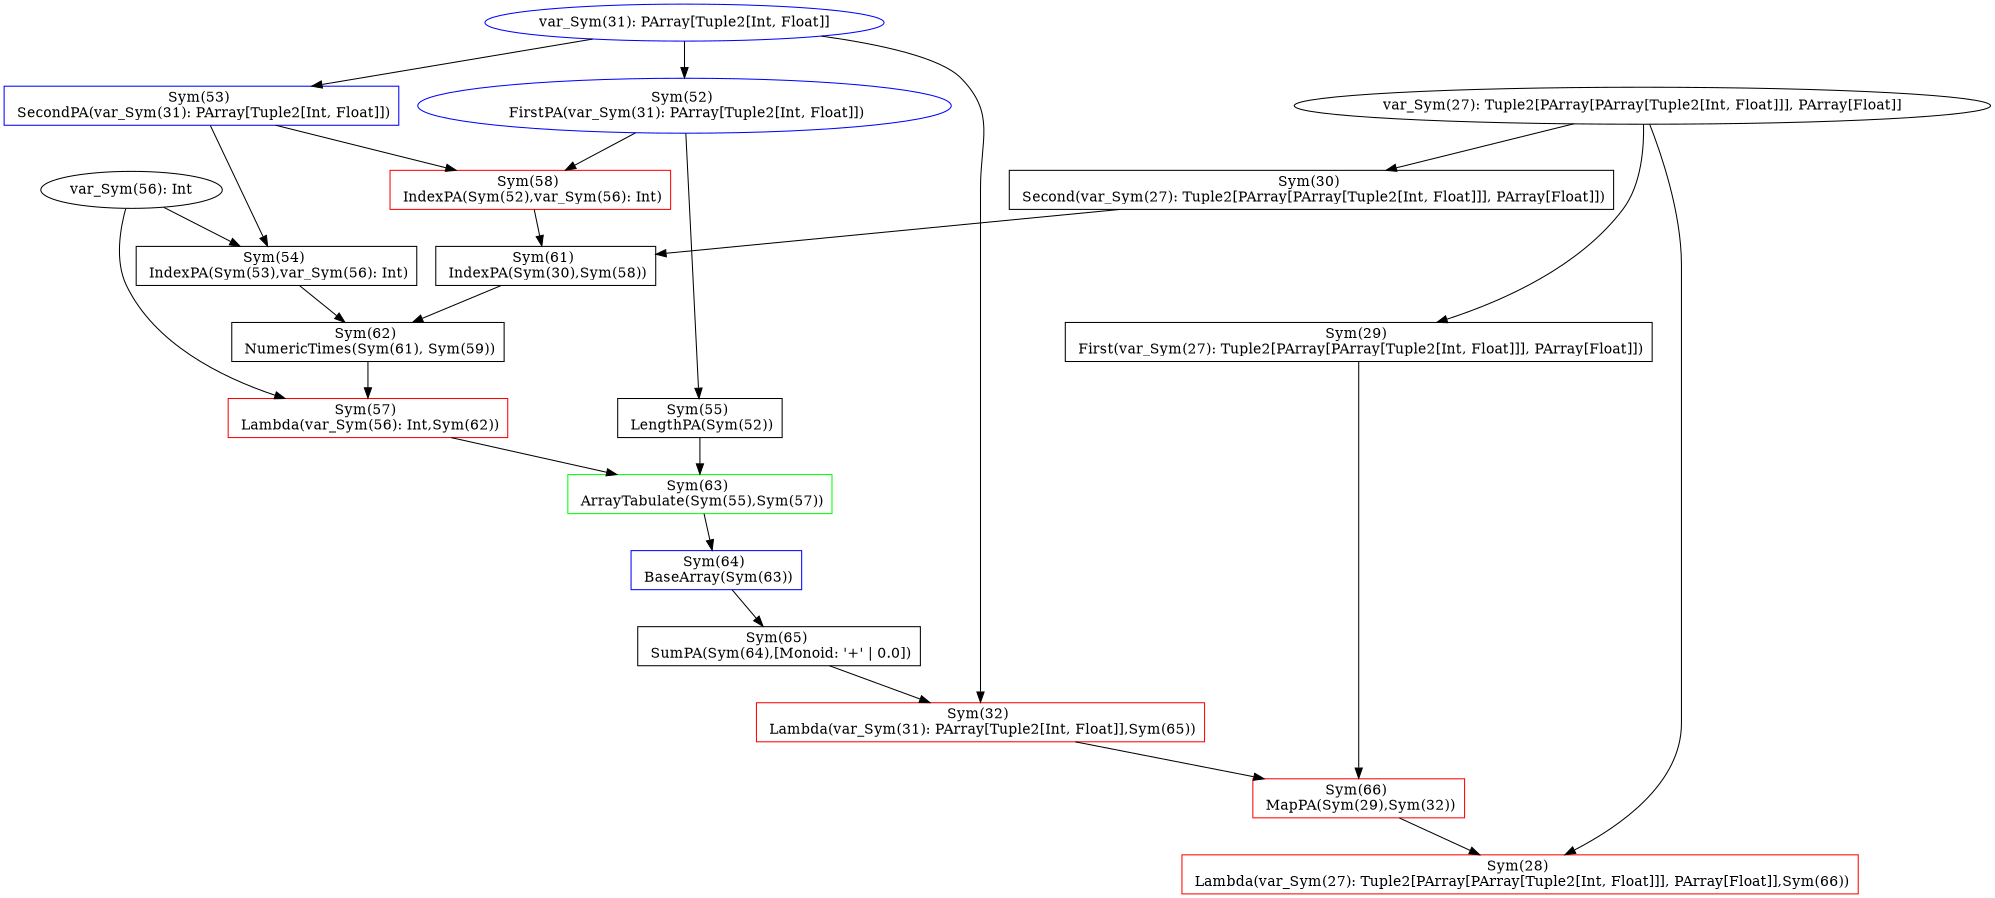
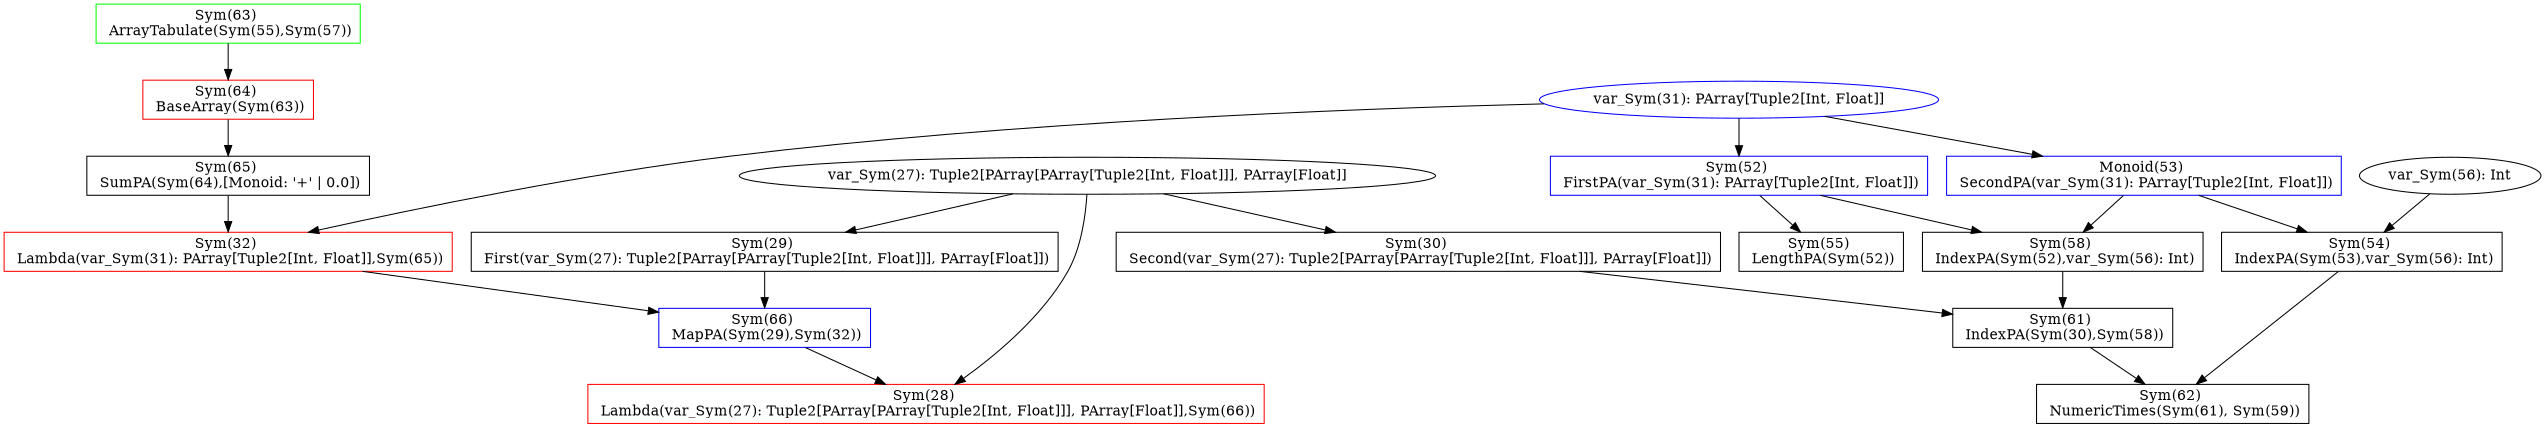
node "Sym(53) SecondPA(var_Sym(31): PArray[Tuple2[Int, Float]])": label "Sym(53) SecondPA(var_Sym(31): PArray[Tuple2[Int, Float]])" -> "Monoid(53) SecondPA(var_Sym(31): PArray[Tuple2[Int, Float]])"
node "Sym(52) FirstPA(var_Sym(31): PArray[Tuple2[Int, Float]])": shape ellipse -> box
node "Sym(58) IndexPA(Sym(52),var_Sym(56): Int)": color red -> black
node "Sym(57) Lambda(var_Sym(56): Int,Sym(62))": removed
edge "Sym(55) LengthPA(Sym(52))" -> "Sym(63) ArrayTabulate(Sym(55),Sym(57))": removed
node "Sym(64) BaseArray(Sym(63))": color blue -> red
node "Sym(66) MapPA(Sym(29),Sym(32))": color red -> blue
